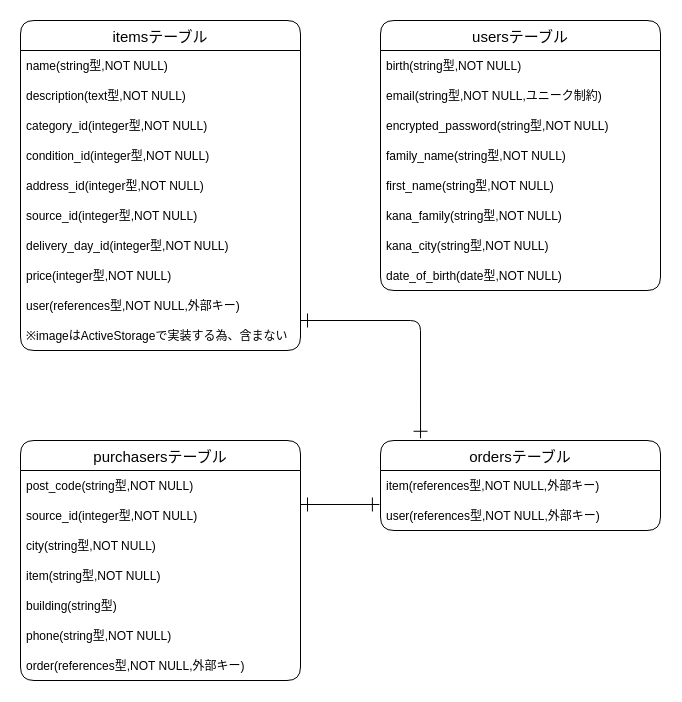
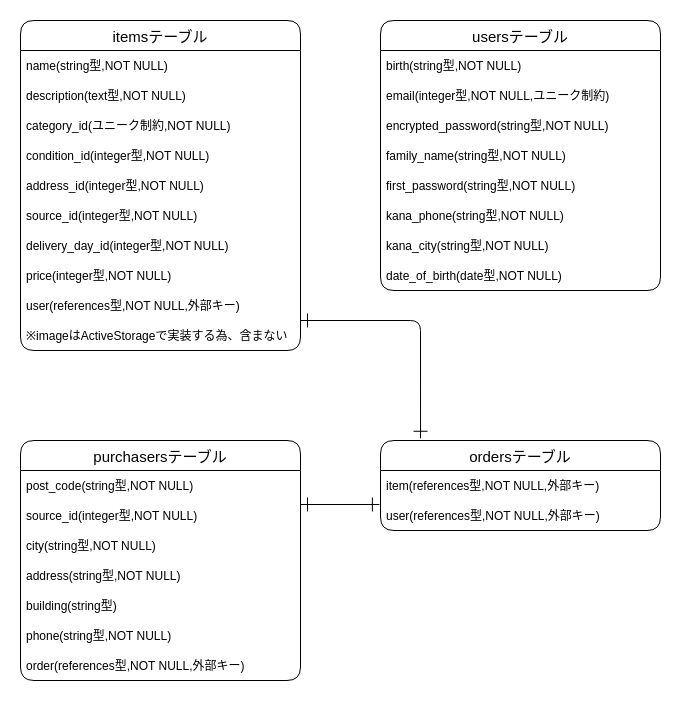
node "email(string型,NOT NULL,ユニーク制約)": label "email(string型,NOT NULL,ユニーク制約)" -> "email(integer型,NOT NULL,ユニーク制約)"
node "category_id(integer型,NOT NULL)": label "category_id(integer型,NOT NULL)" -> "category_id(ユニーク制約,NOT NULL)"
node "first_name(string型,NOT NULL)": label "first_name(string型,NOT NULL)" -> "first_password(string型,NOT NULL)"
node "kana_family(string型,NOT NULL)": label "kana_family(string型,NOT NULL)" -> "kana_phone(string型,NOT NULL)"
node "item(string型,NOT NULL)": label "item(string型,NOT NULL)" -> "address(string型,NOT NULL)"
